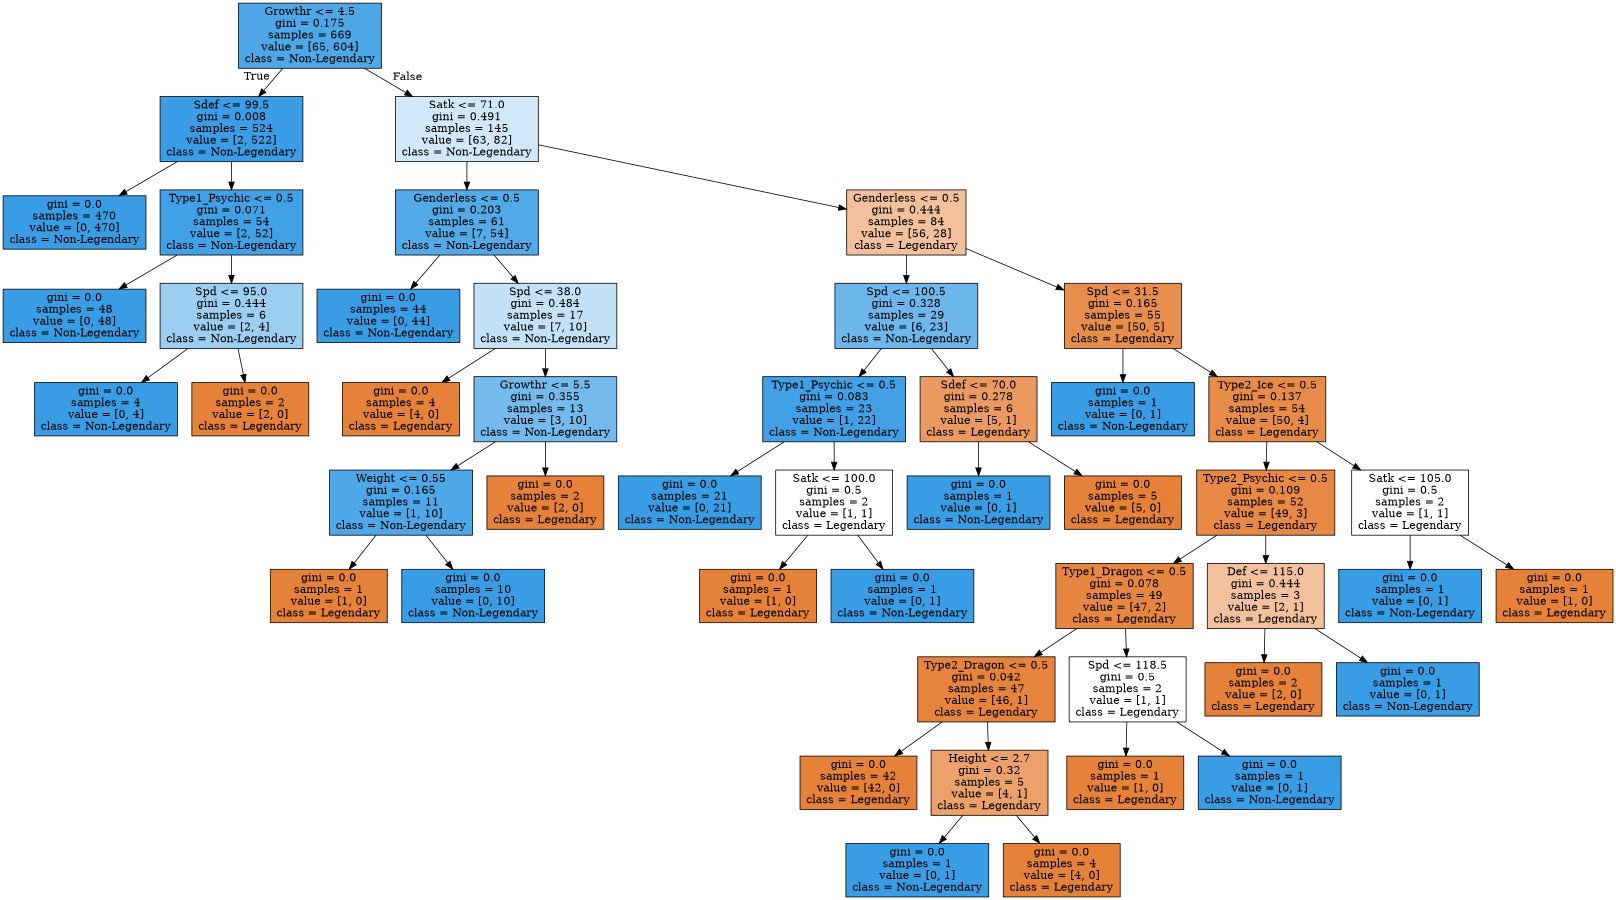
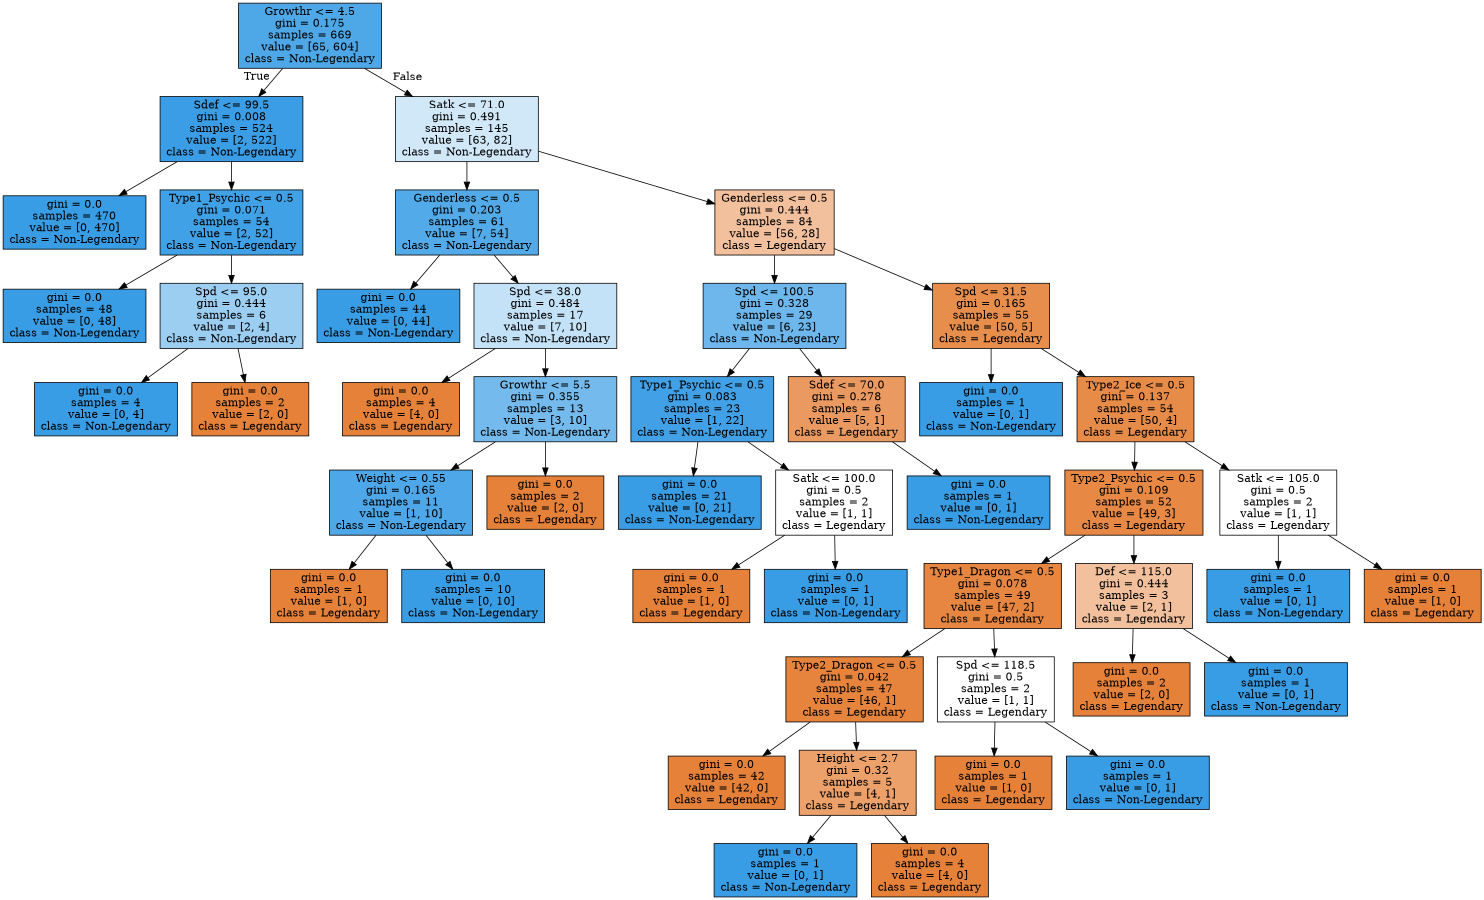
node "gini = 0.0 samples = 5 value = [5, 0] class = Legendary": removed
